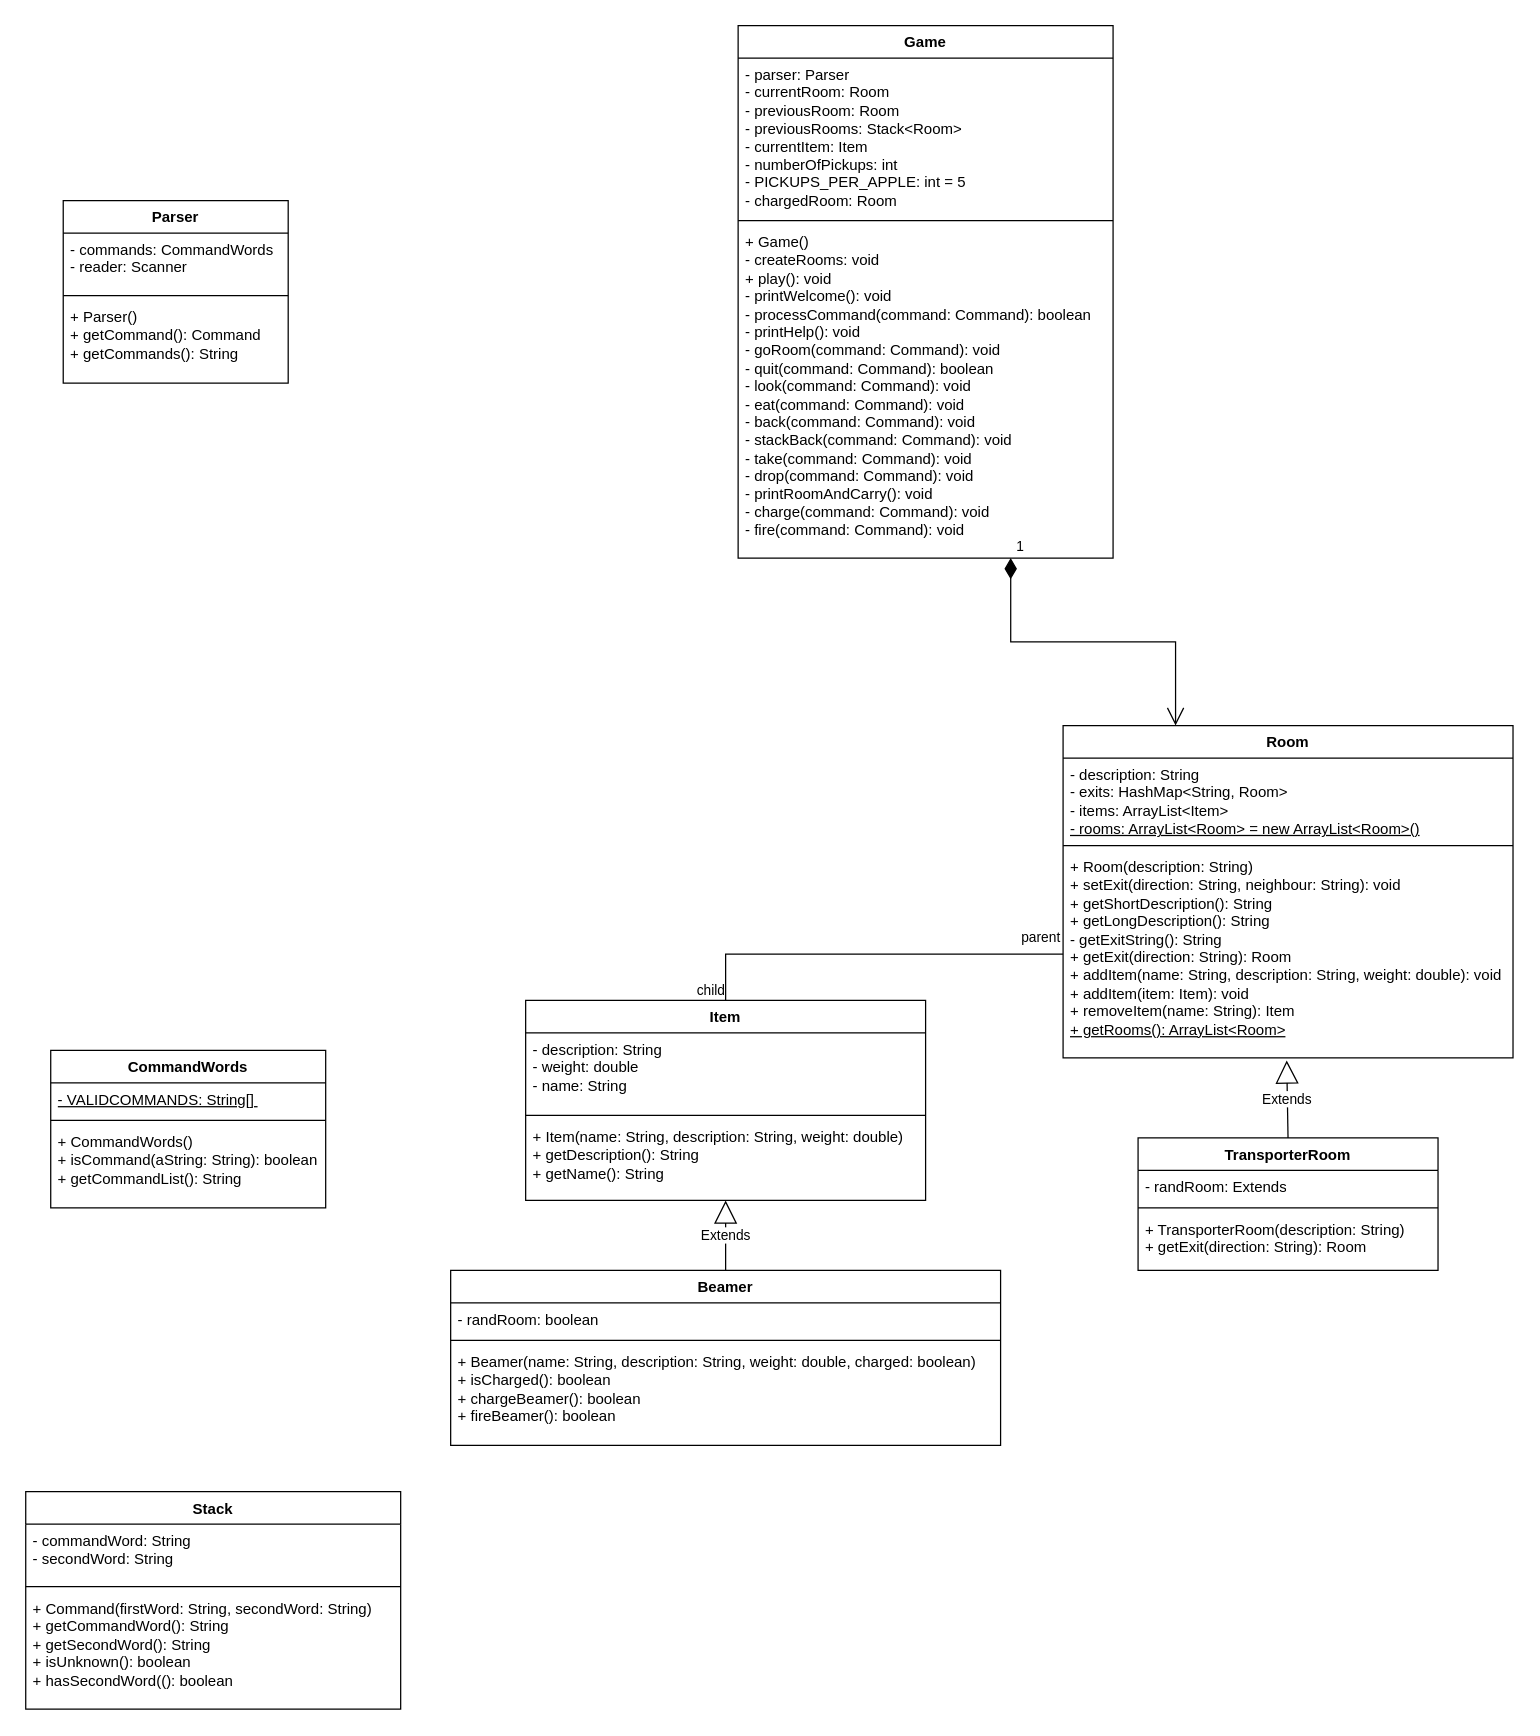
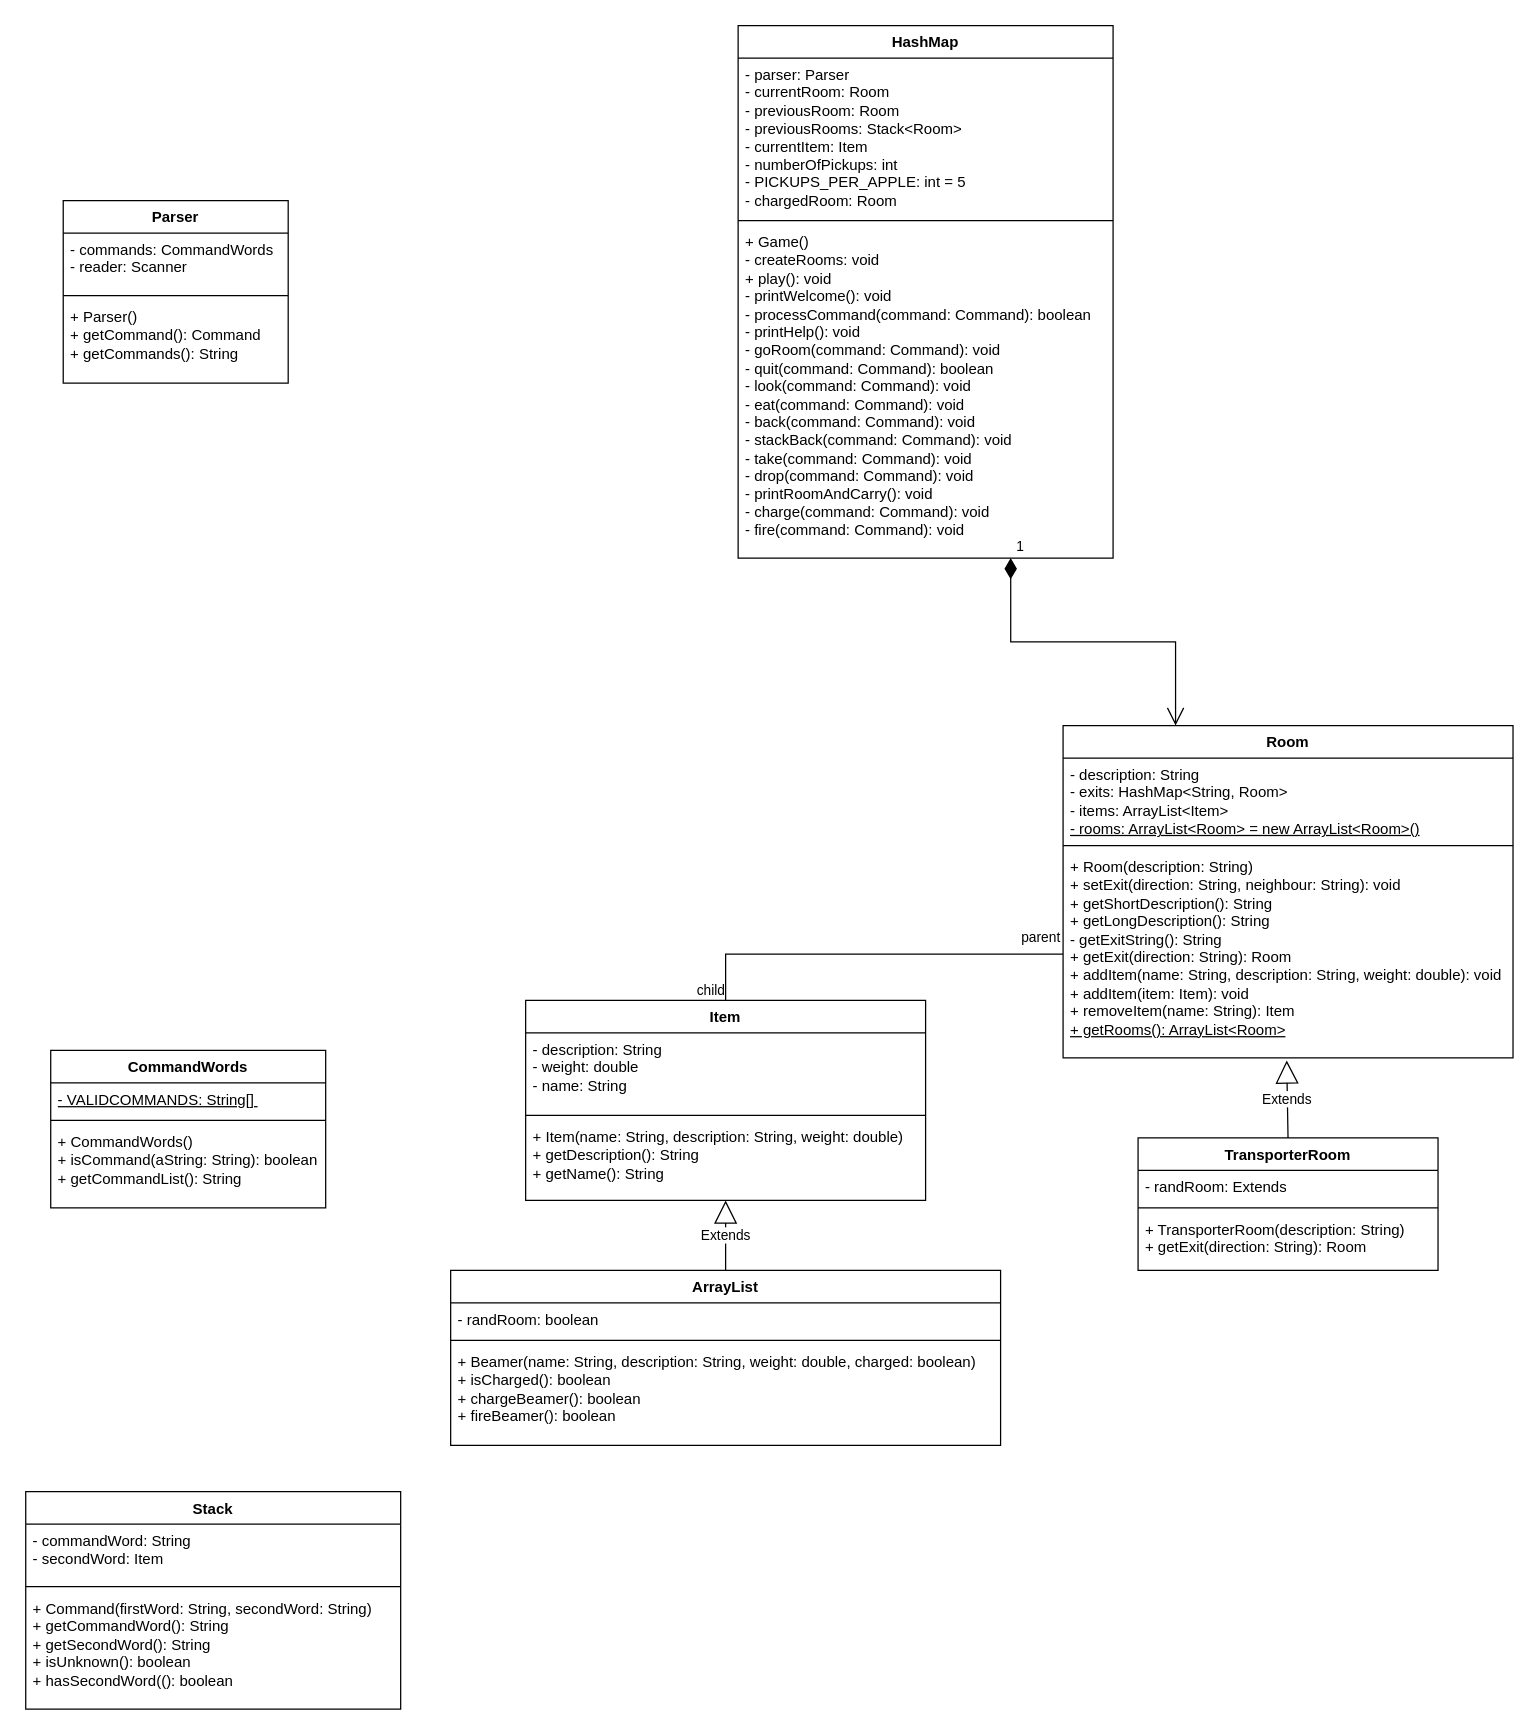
node "Game": label "Game" -> "HashMap"
node "Beamer": label "Beamer" -> "ArrayList"
node "- commandWord: String - secondWord: String": label "- commandWord: String - secondWord: String" -> "- commandWord: String - secondWord: Item"
